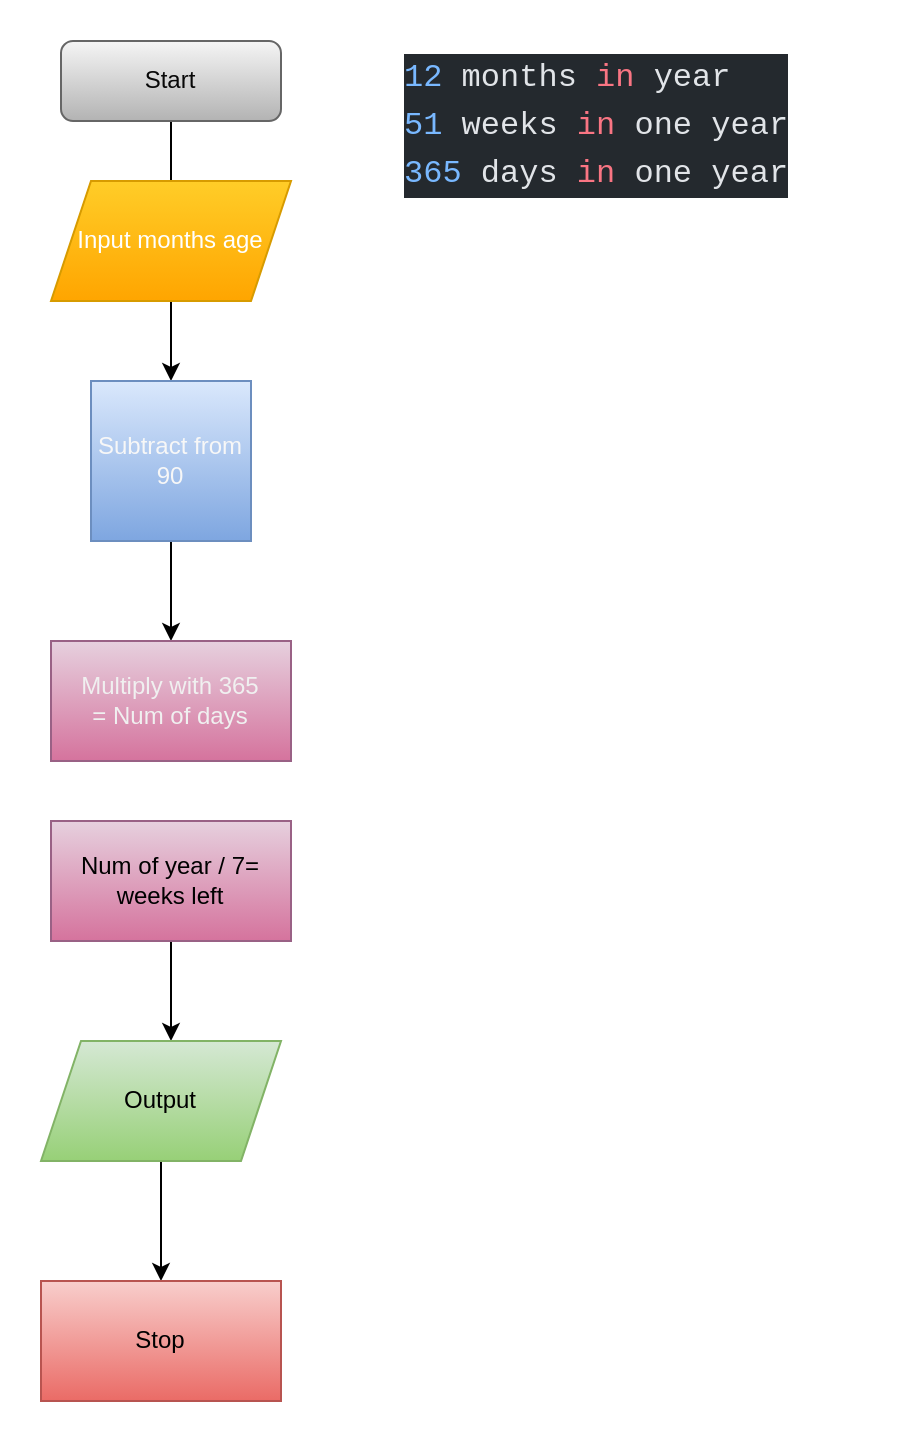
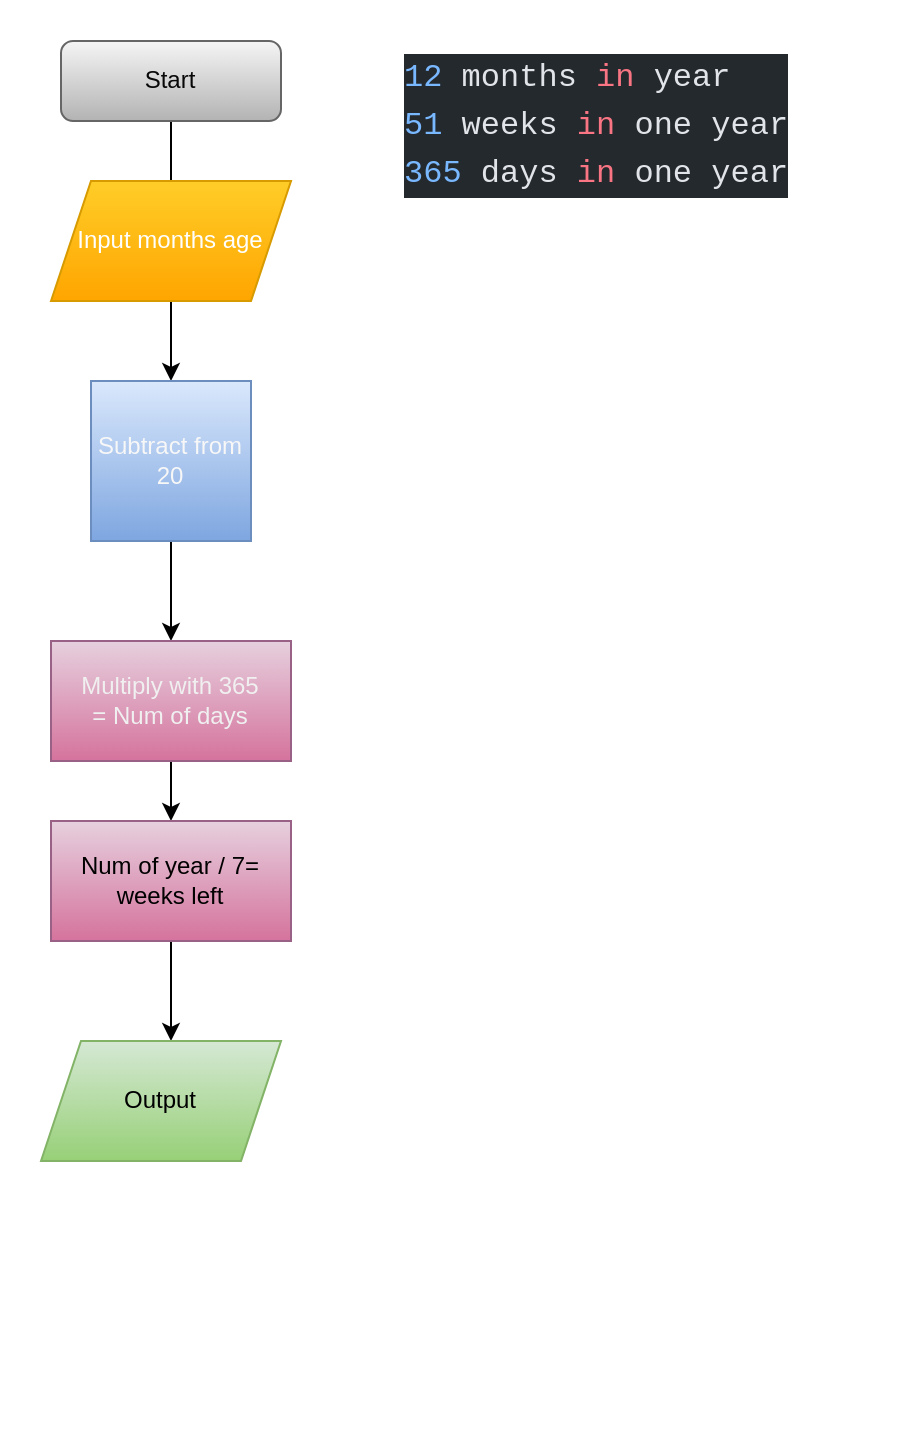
node "Subtract from 90": label "Subtract from 90" -> "Subtract from 20"
edge "Multiply with 365 = Num of days" -> "Num of year / 7= weeks left": added
edge "Output" -> "Stop": removed
node "Stop": removed
